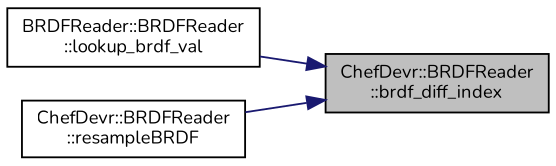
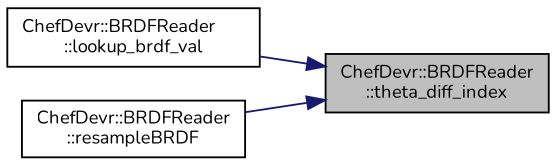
node "BRDFReader::BRDFReader ::lookup_brdf_val": label "BRDFReader::BRDFReader ::lookup_brdf_val" -> "ChefDevr::BRDFReader ::lookup_brdf_val"
node "ChefDevr::BRDFReader ::brdf_diff_index": label "ChefDevr::BRDFReader ::brdf_diff_index" -> "ChefDevr::BRDFReader ::theta_diff_index"
